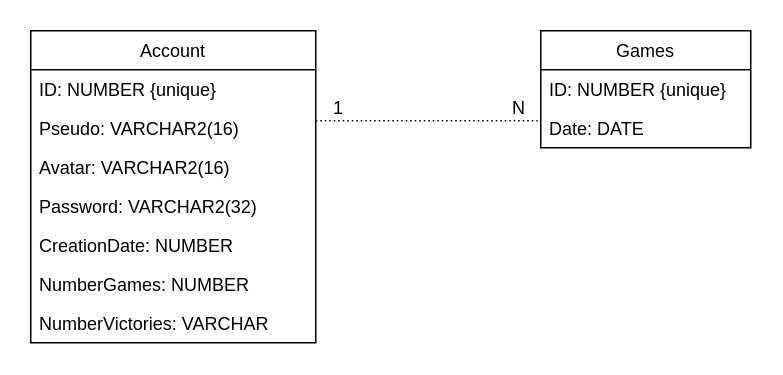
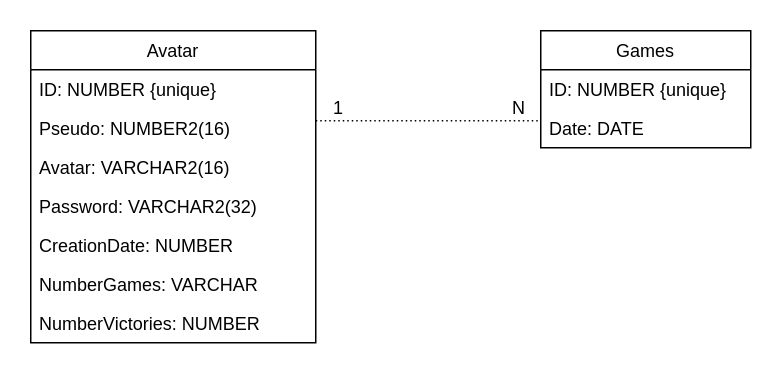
node "Account": label "Account" -> "Avatar"
node "Pseudo: VARCHAR2(16)": label "Pseudo: VARCHAR2(16)" -> "Pseudo: NUMBER2(16)"
node "NumberGames: NUMBER": label "NumberGames: NUMBER" -> "NumberGames: VARCHAR"
node "NumberVictories: VARCHAR": label "NumberVictories: VARCHAR" -> "NumberVictories: NUMBER"
